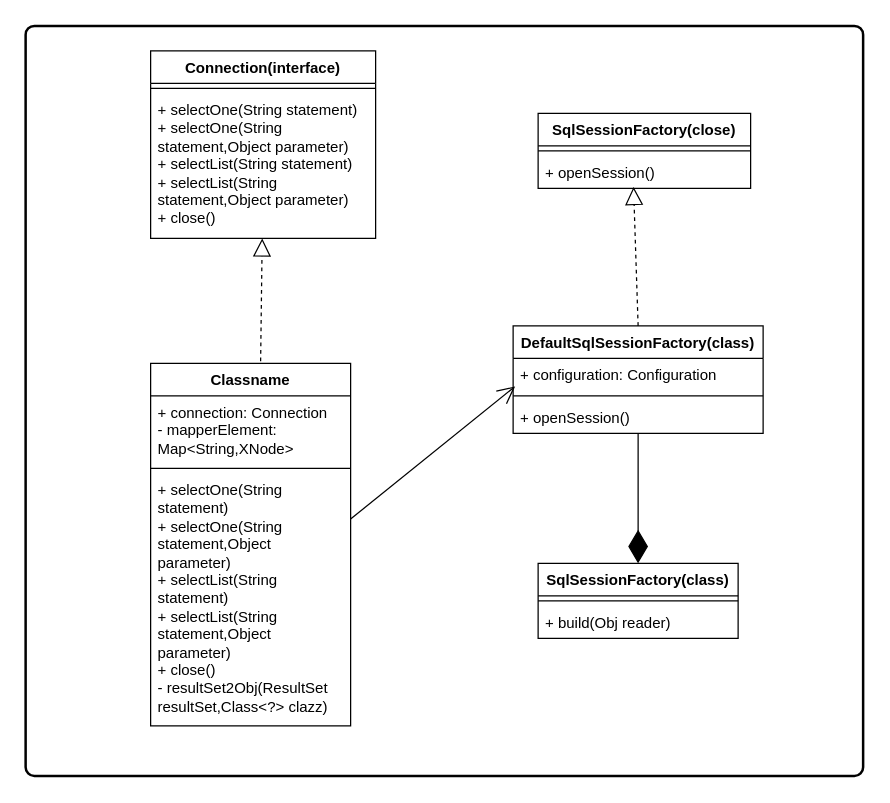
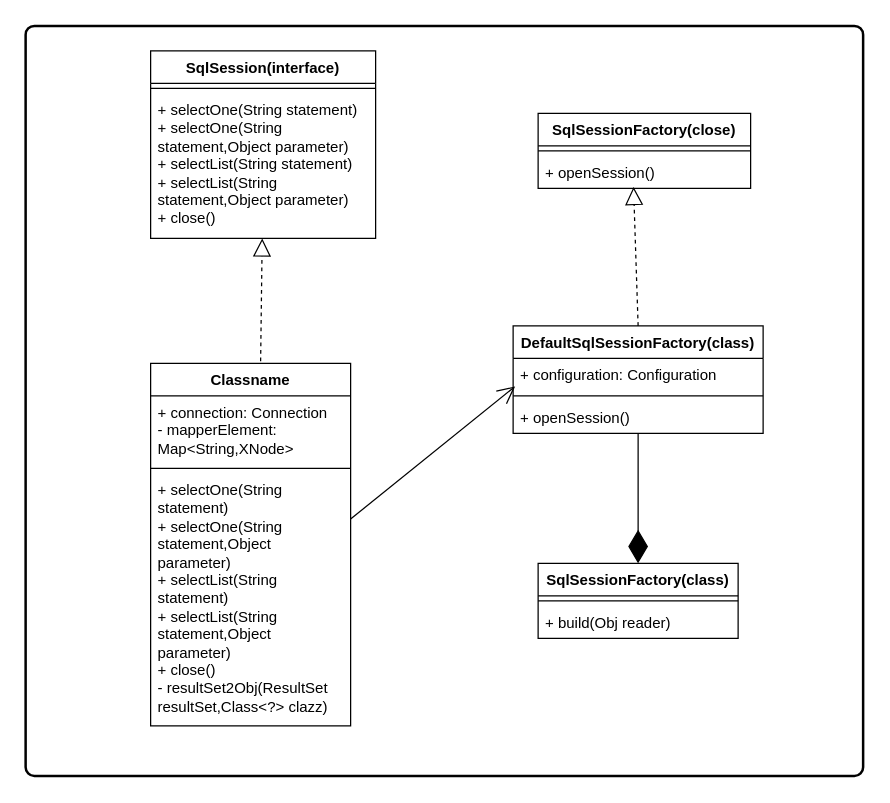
node "Connection(interface)": label "Connection(interface)" -> "SqlSession(interface)"
